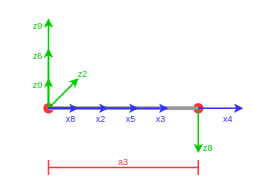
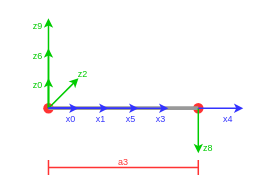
node "x8": label "x8" -> "x0"
node "x2": label "x2" -> "x1"
